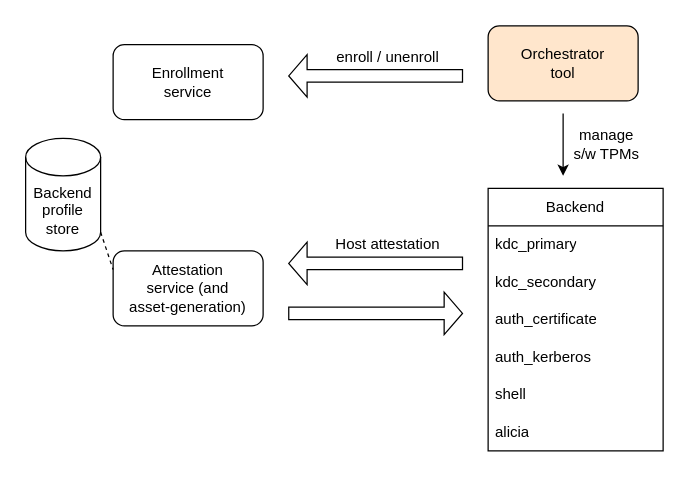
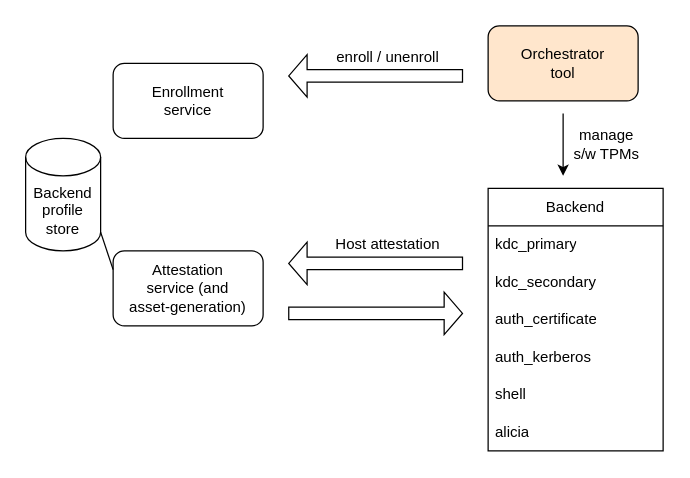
node "Enrollment service": moved (188, 82) -> (188, 101)
edge "Backend profile store" -- "Attestation service (and asset-generation)": style dashed -> solid
